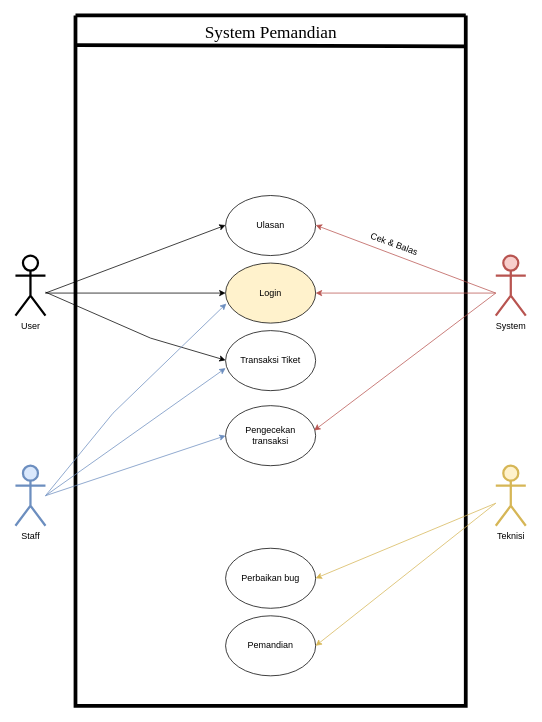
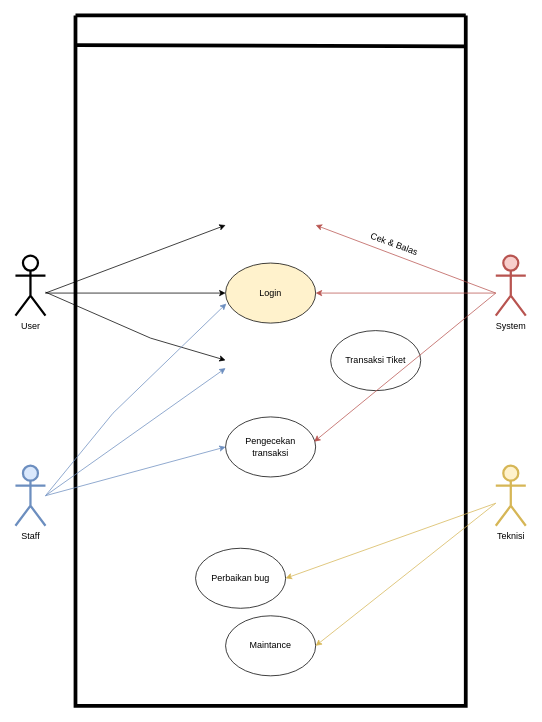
node "System Pemandian": removed
node "Ulasan": removed
node "Transaksi Tiket": moved (270, 360) -> (375, 360)
node "Pengecekan transaksi": moved (270, 435) -> (270, 447)
node "Perbaikan bug": moved (270, 578) -> (240, 578)
node "Pemandian": label "Pemandian" -> "Maintance"
